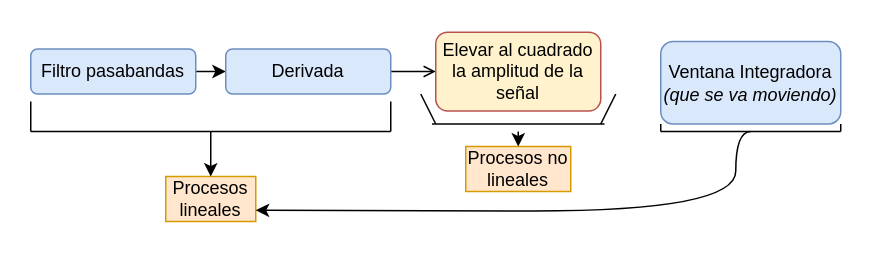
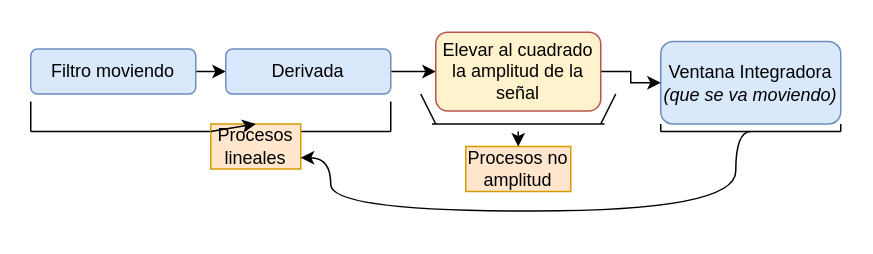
node "Filtro pasabandas": label "Filtro pasabandas" -> "Filtro moviendo"
edge "Derivada" -> "Elevar al cuadrado la amplitud de la señal": arrowhead open -> classic
edge "Elevar al cuadrado la amplitud de la señal" -> "Ventana Integradora (que se va moviendo)": added
node "Procesos no lineales": label "Procesos no lineales" -> "Procesos no amplitud"
node "Procesos lineales": moved (211, 199) -> (256, 146)
